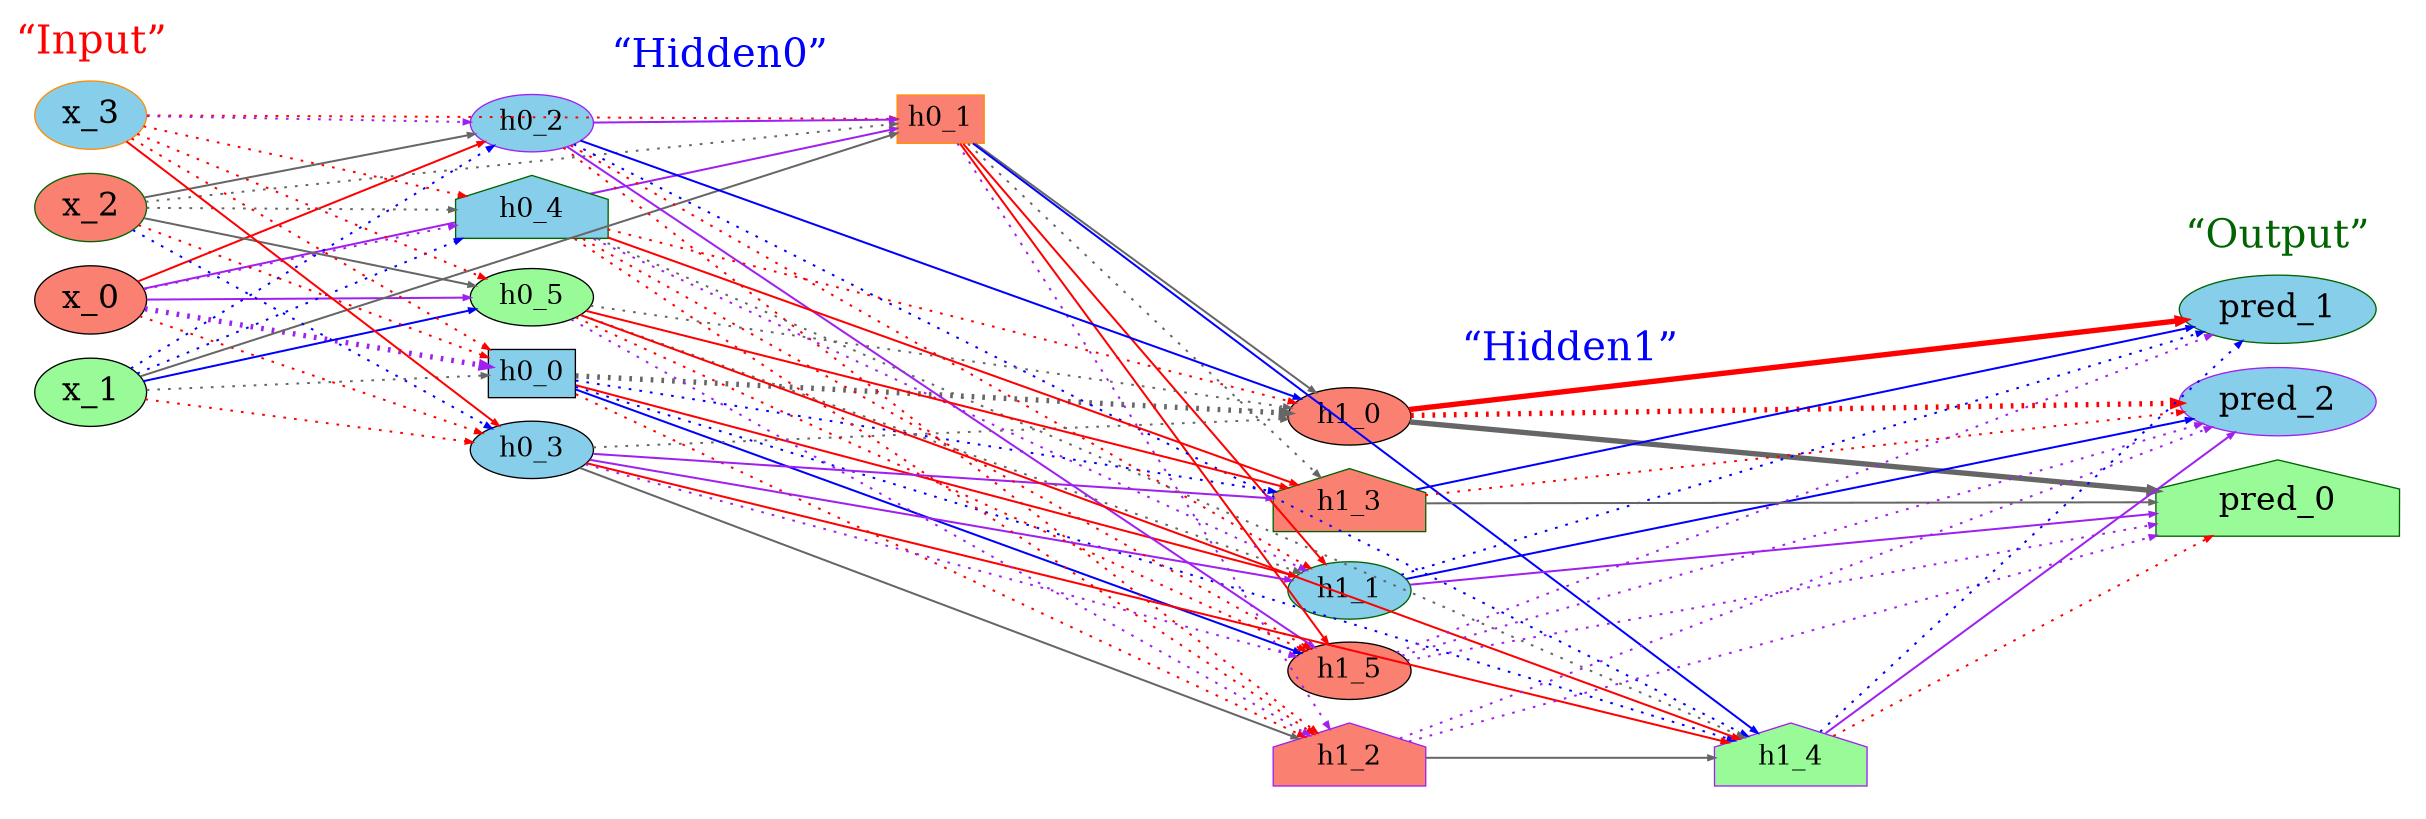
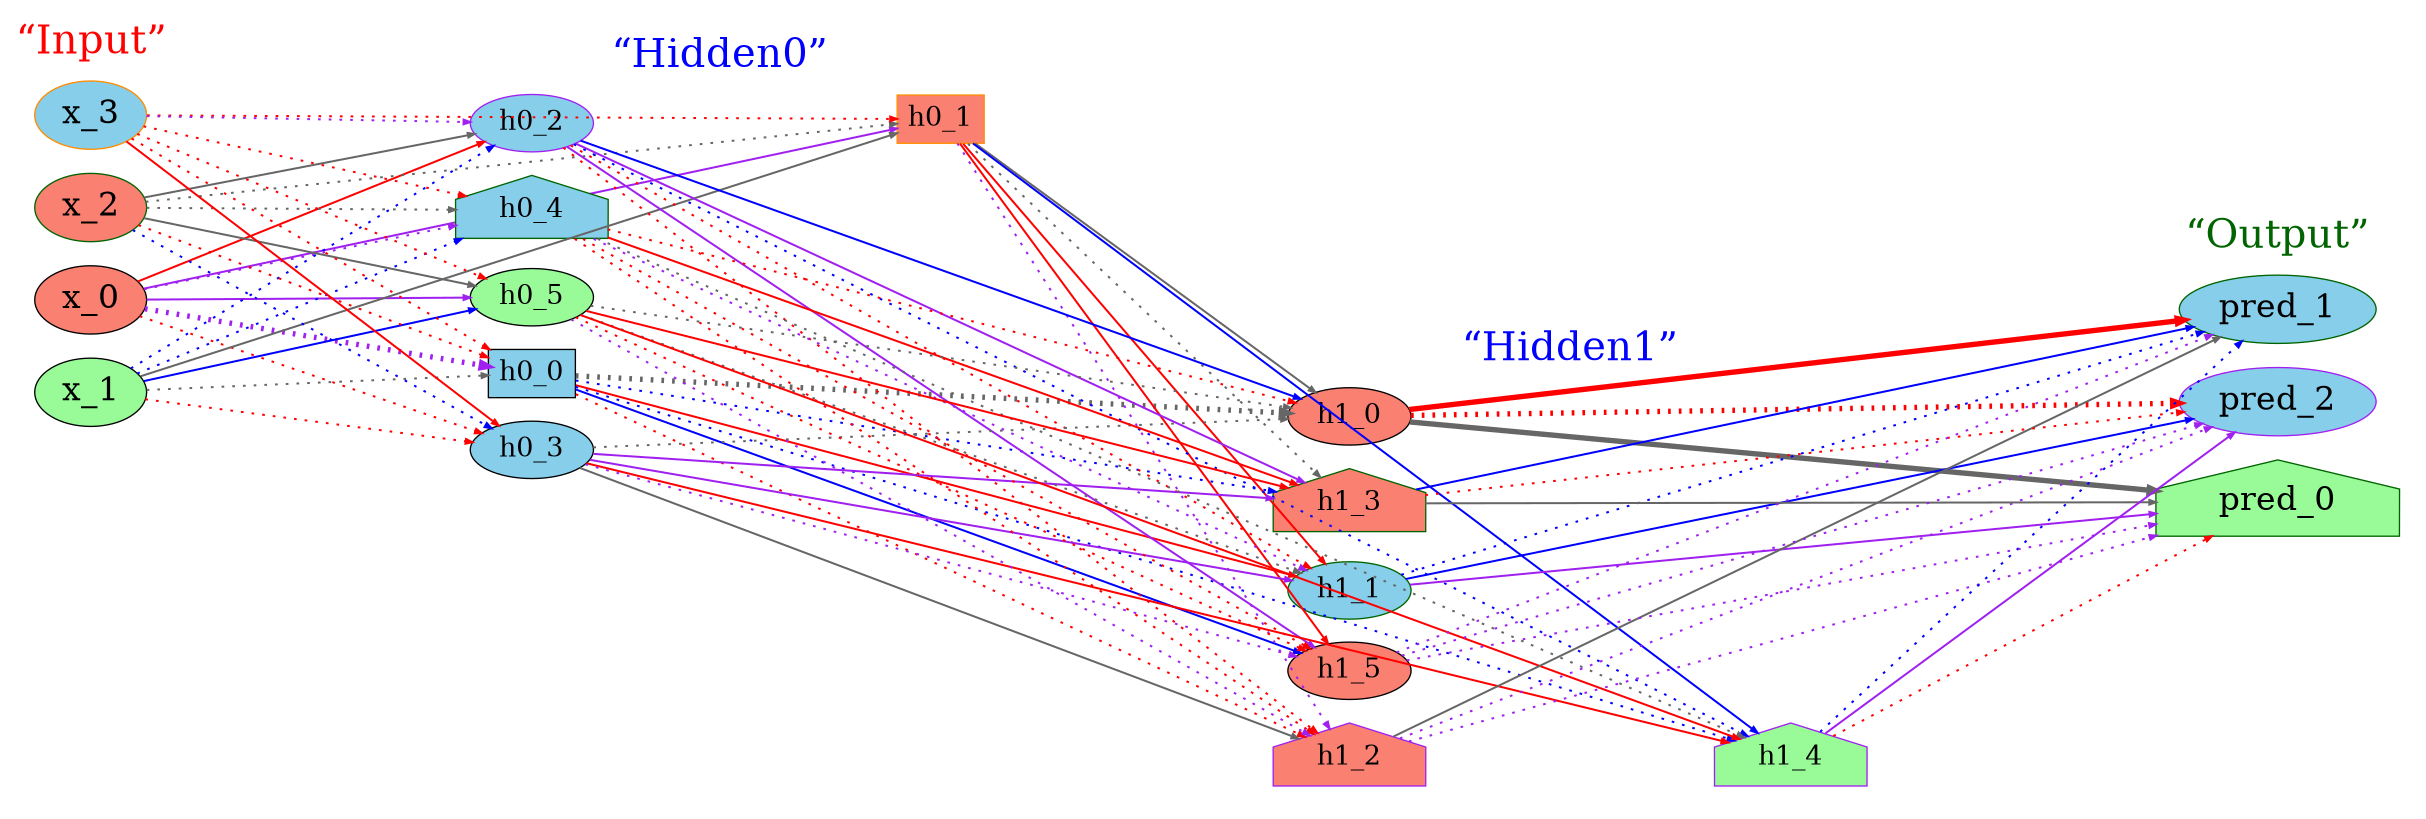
edge "h0_2" -> "h0_1": now "h0_2" -> "h1_3"
edge "h1_2" -> "h1_4": now "h1_2" -> "pred_1"
